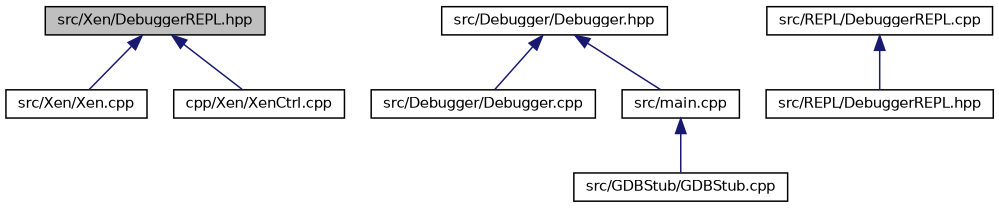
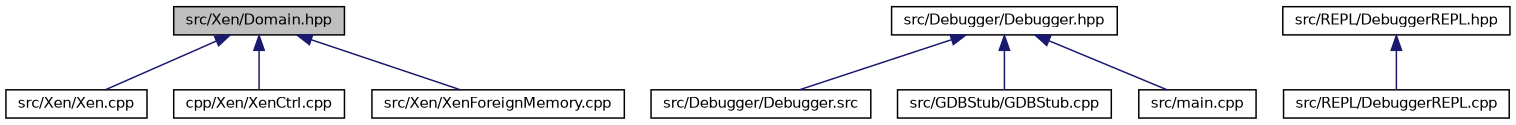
node "src/Xen/DebuggerREPL.hpp": label "src/Xen/DebuggerREPL.hpp" -> "src/Xen/Domain.hpp"
edge "src/REPL/DebuggerREPL.hpp" -> "src/REPL/DebuggerREPL.cpp": reversed
node "src/Debugger/Debugger.cpp": label "src/Debugger/Debugger.cpp" -> "src/Debugger/Debugger.src"
node "src/Xen/XenForeignMemory.cpp": added
edge "src/GDBStub/GDBStub.cpp" -> "src/main.cpp": now "src/GDBStub/GDBStub.cpp" -> "src/Debugger/Debugger.hpp"
